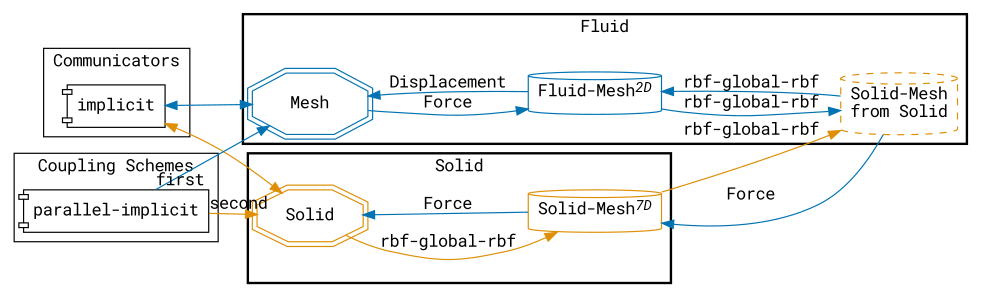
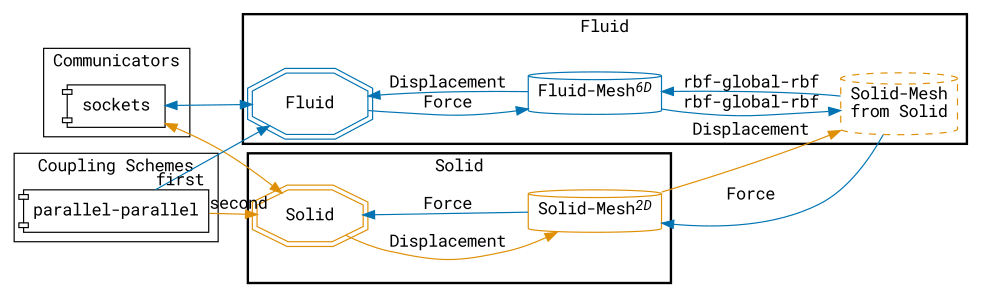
node "Fluid-Mesh": text "2D" -> "6D"
node "Mesh": label "Mesh" -> "Fluid"
node "implicit": label "implicit" -> "sockets"
edge "Solid-Mesh" -> "Solid-Mesh from Solid": label "rbf-global-rbf" -> "Displacement"
node "Solid-Mesh": text "7D" -> "2D"
node "parallel-implicit": label "parallel-implicit" -> "parallel-parallel"
edge "Solid" -> "Solid-Mesh": label "rbf-global-rbf" -> "Displacement"
